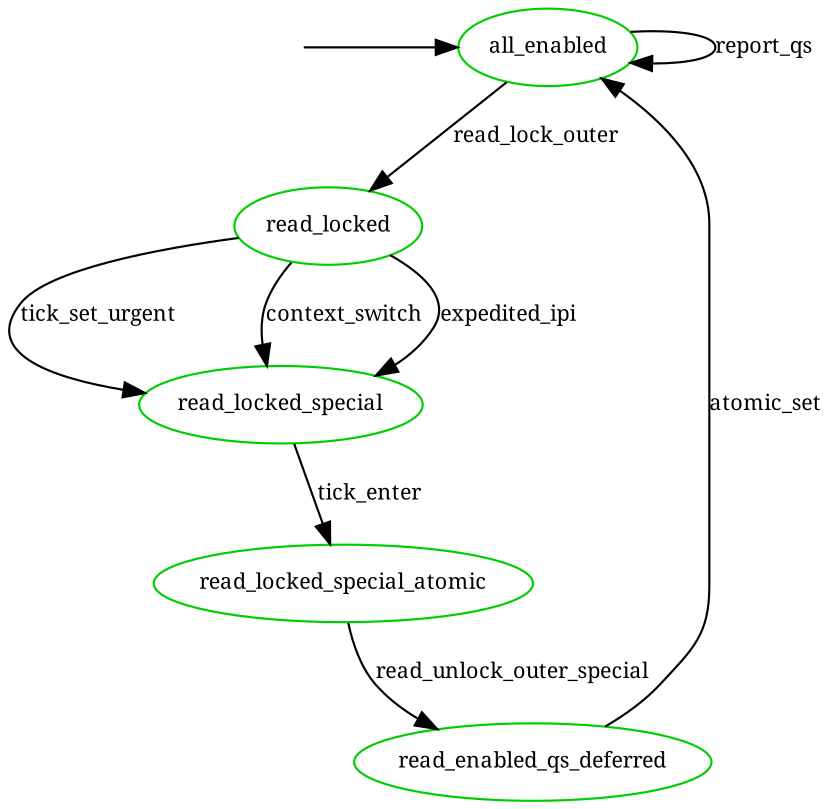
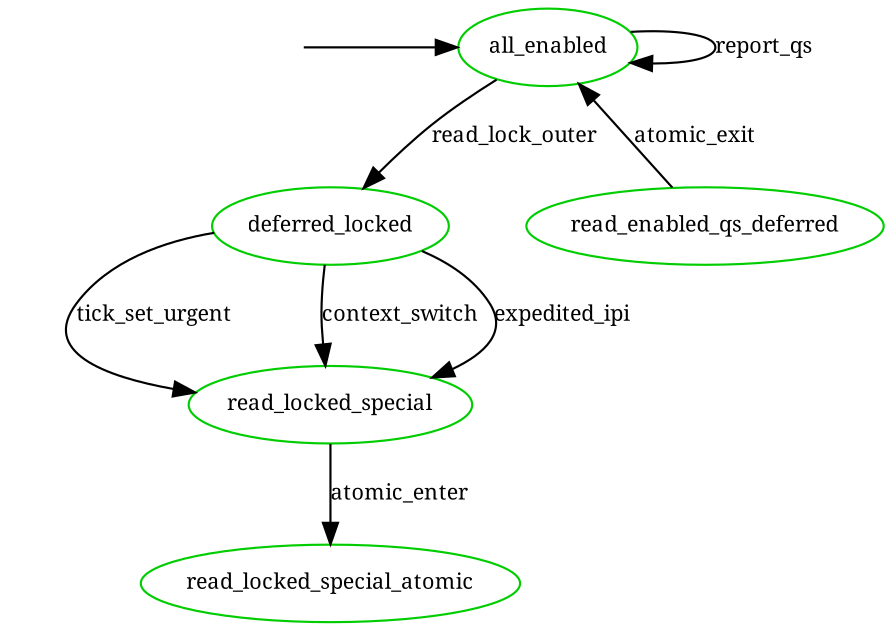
node "read_locked": label "read_locked" -> "deferred_locked"
edge "read_enabled_qs_deferred" -> "all_enabled": label "atomic_set" -> "atomic_exit"
edge "read_locked_special" -> "read_locked_special_atomic": label "tick_enter" -> "atomic_enter"
edge "read_locked_special_atomic" -> "read_enabled_qs_deferred": removed, label "read_unlock_outer_special"
